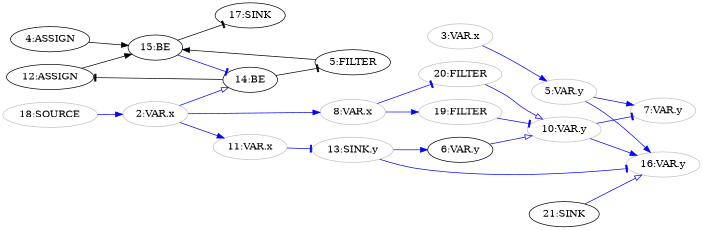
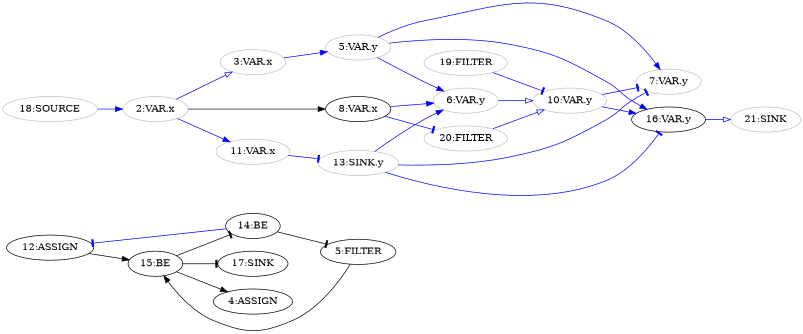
edge "4:ASSIGN" -> "15:BE": reversed
edge "15:BE" -> "14:BE": color blue -> black
edge "5:VAR.y" -> "6:VAR.y": added
edge "14:BE" -> "12:ASSIGN": color black -> blue
edge "2:VAR.x" -> "14:BE": now "2:VAR.x" -> "3:VAR.x"
node "8:VAR.x": color grey -> black
edge "8:VAR.x" -> "19:FILTER": now "8:VAR.x" -> "6:VAR.y"
edge "2:VAR.x" -> "8:VAR.x": color blue -> black
node "6:VAR.y": color black -> grey
edge "13:SINK.y" -> "7:VAR.y": added
node "16:VAR.y": color grey -> black
edge "21:SINK" -> "16:VAR.y": reversed
node "21:SINK": color black -> grey
